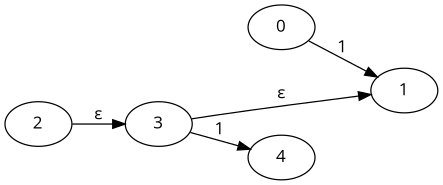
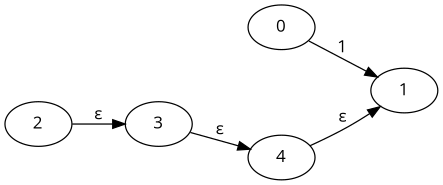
edge "3" -> "1": now "4" -> "1"
edge "3" -> "4": label "1" -> "ε"
